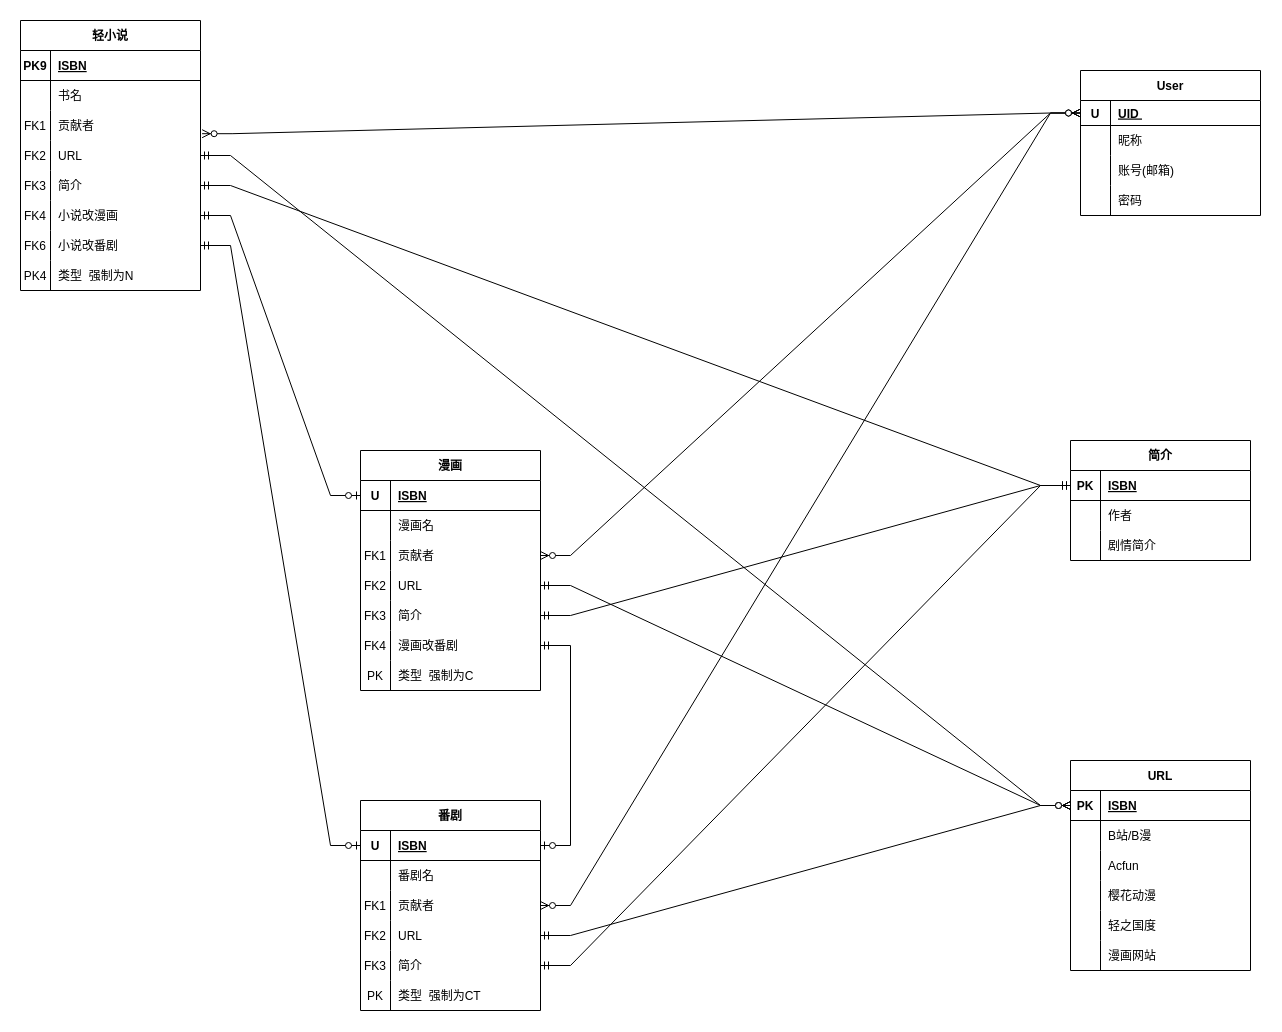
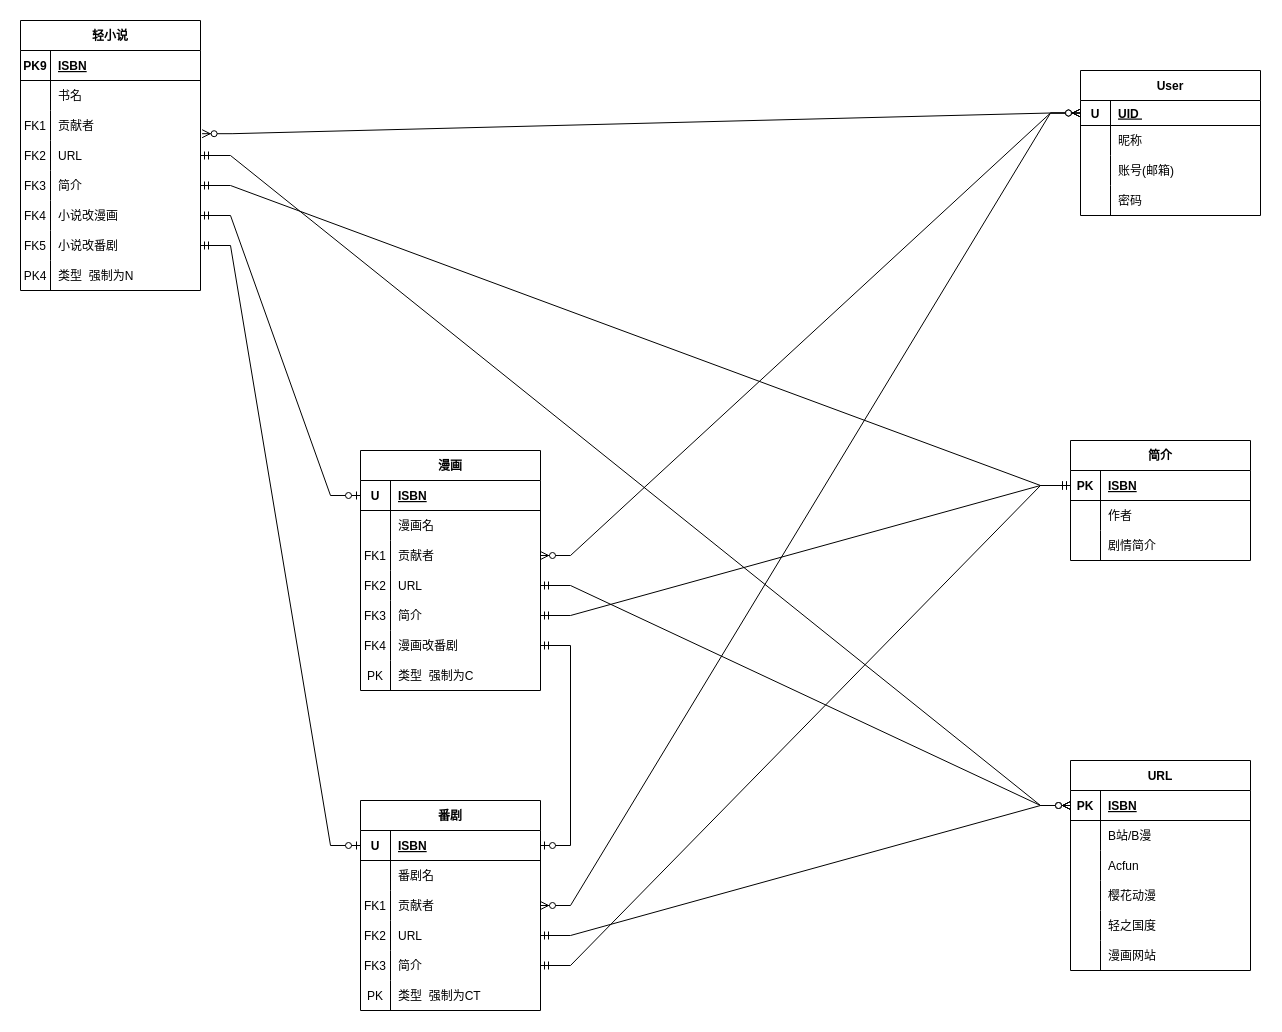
node "FK6": label "FK6" -> "FK5"
